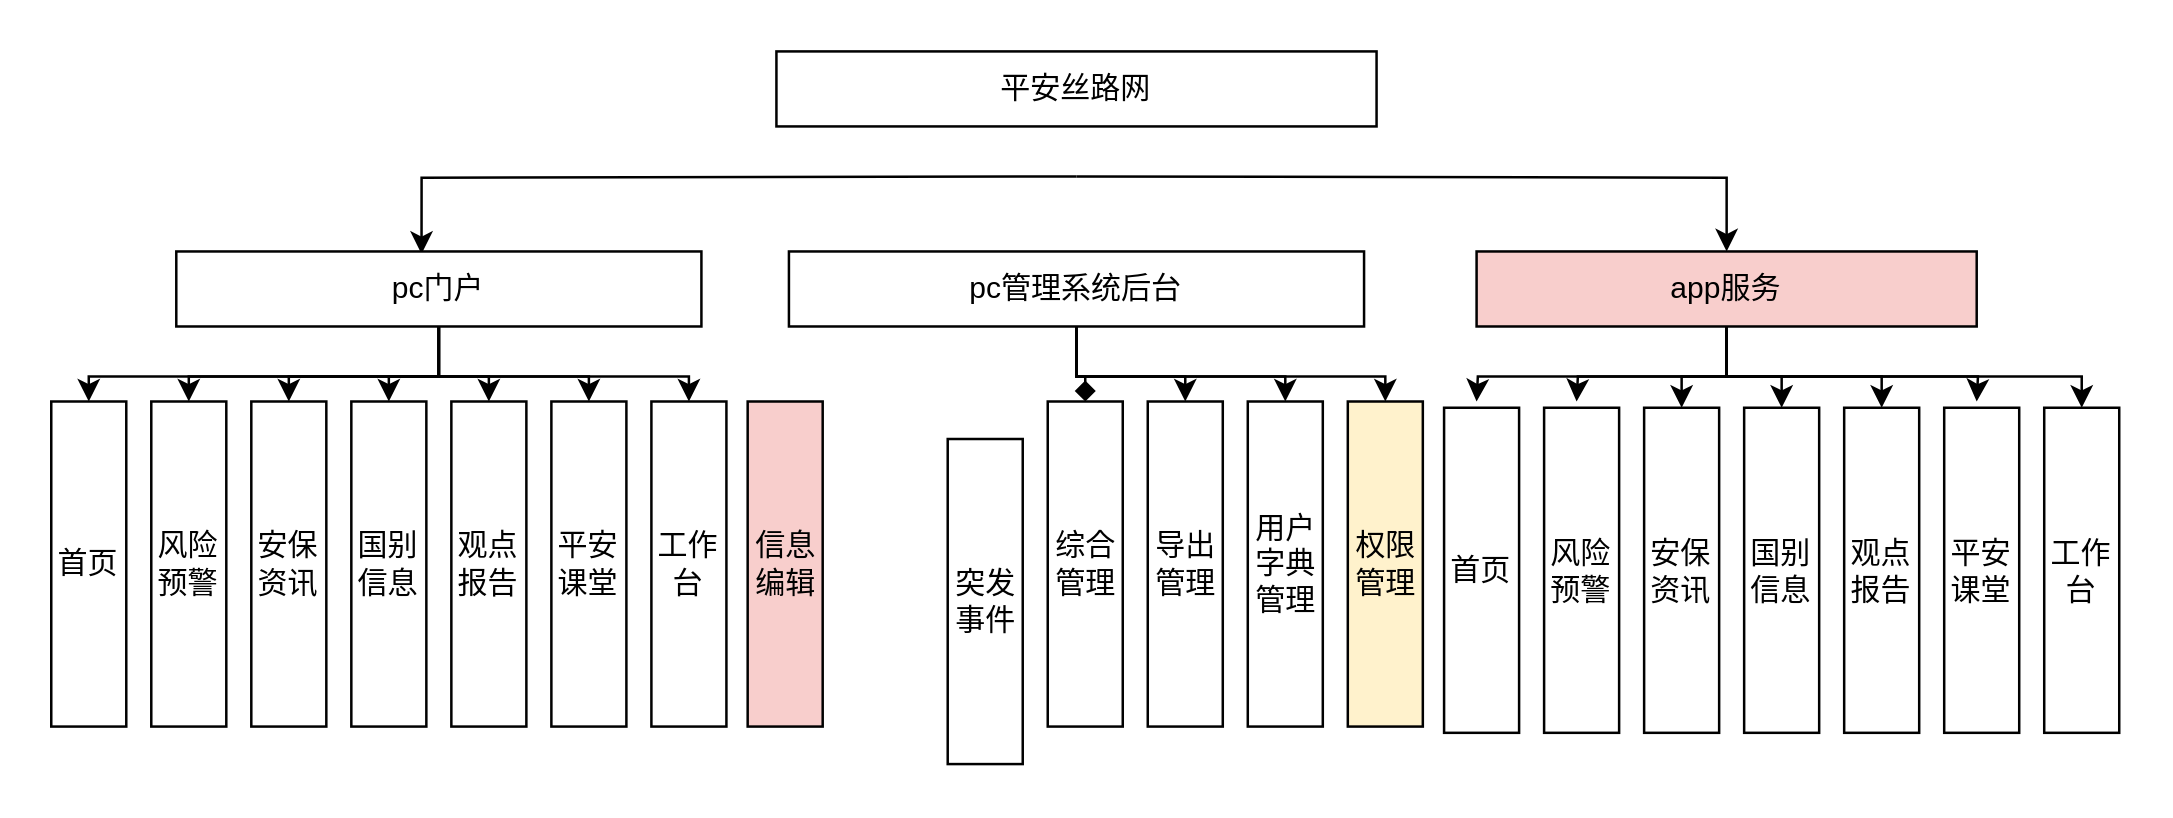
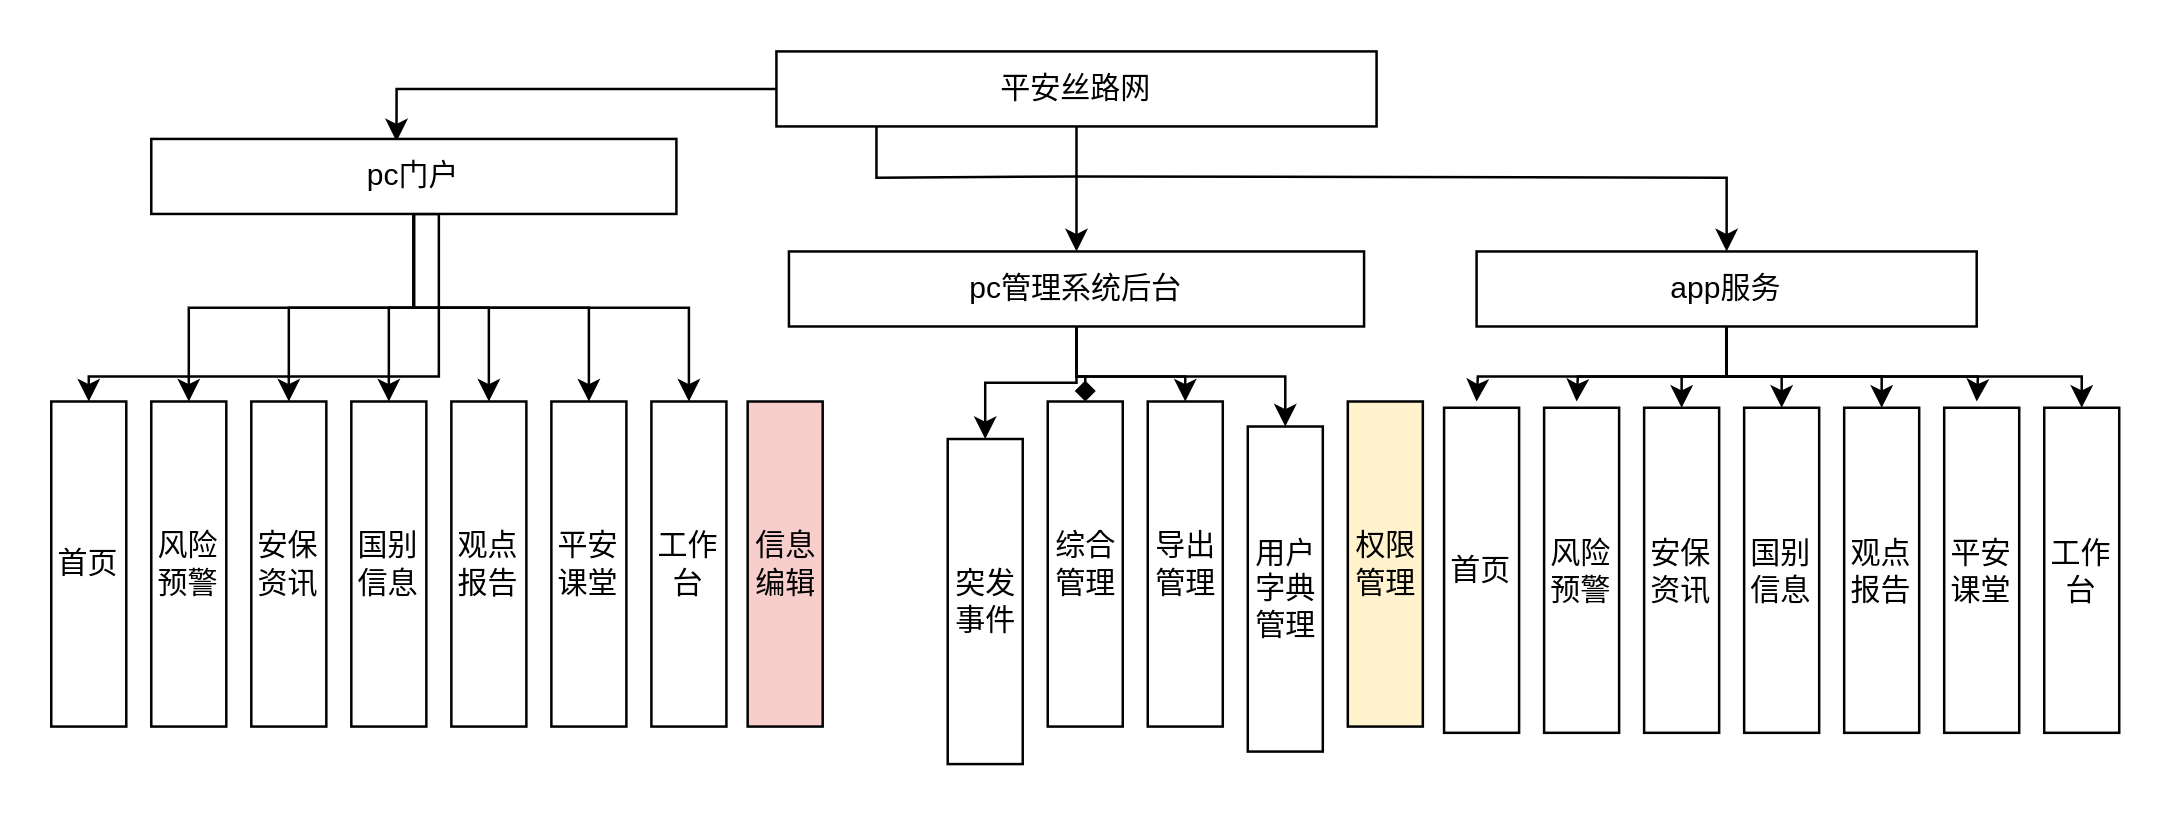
edge "平安丝路网" -> "pc管理系统后台": added
node "pc门户": moved (439, 289) -> (414, 176)
node "app服务": fillcolor #f8cecc -> #ffffff
edge "pc管理系统后台" -> "权限管理": removed
edge "pc管理系统后台" -> "突发事件": added
node "用户字典管理": moved (1285, 564) -> (1285, 589)
